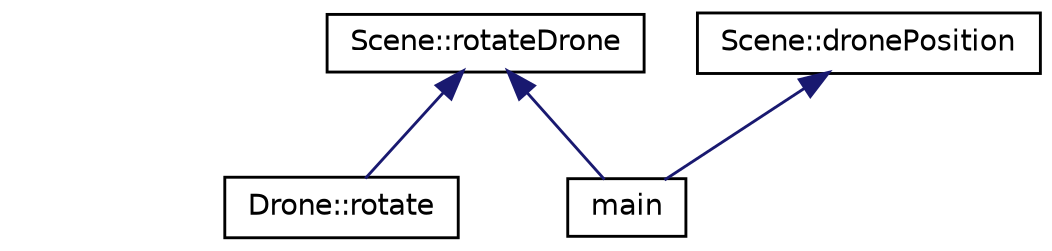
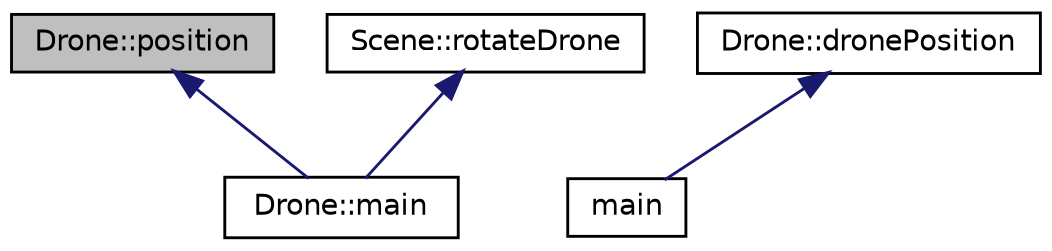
node "Drone::position": added
node "Scene::dronePosition": label "Scene::dronePosition" -> "Drone::dronePosition"
edge "main" -> "Scene::rotateDrone": removed
node "Drone::rotate": label "Drone::rotate" -> "Drone::main"
